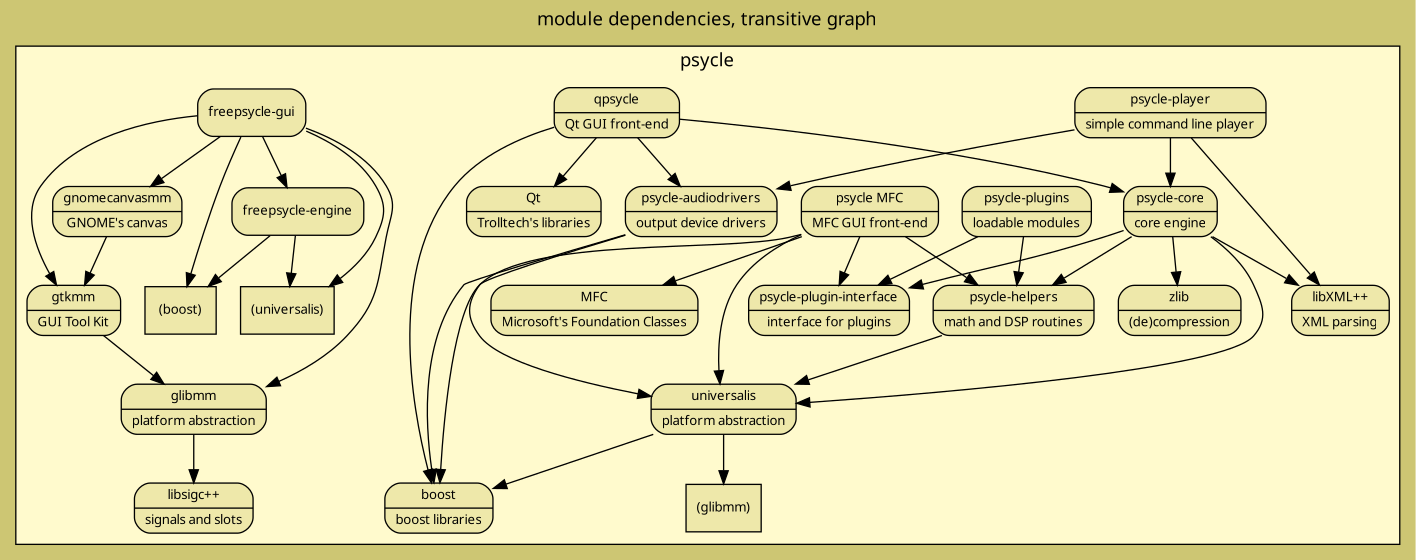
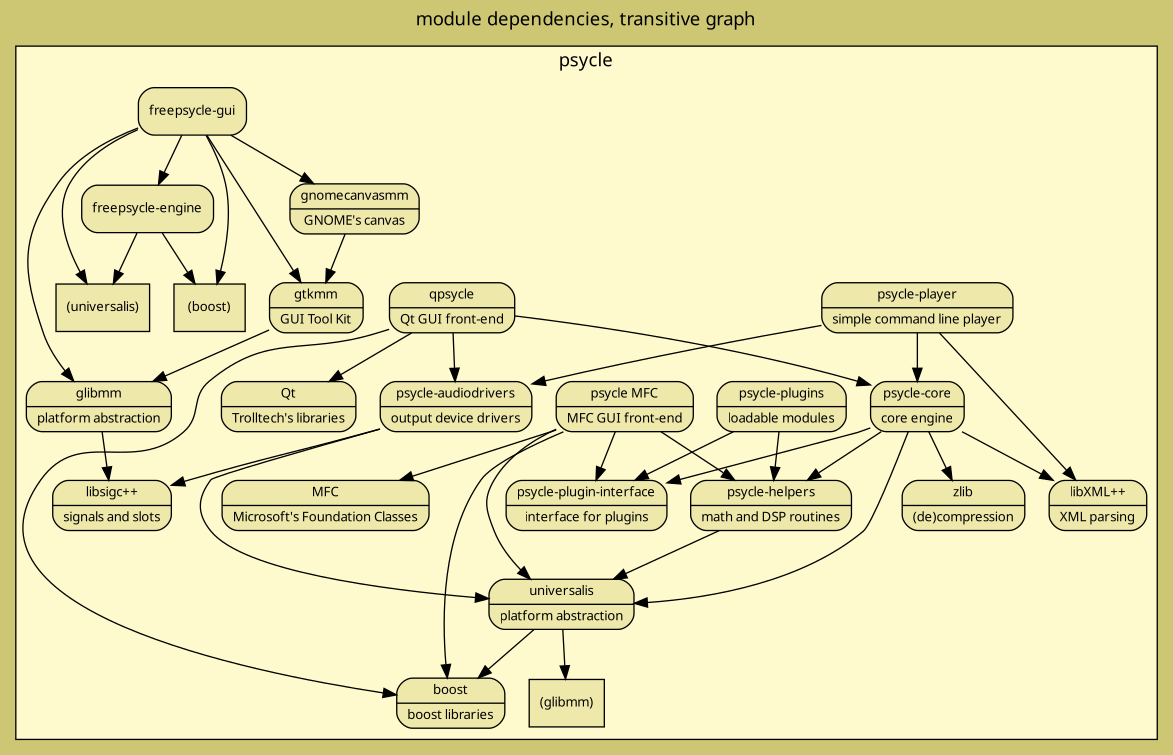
edge "psycle-audiodrivers" -> "boost": now "psycle-audiodrivers" -> "libsigc++"
